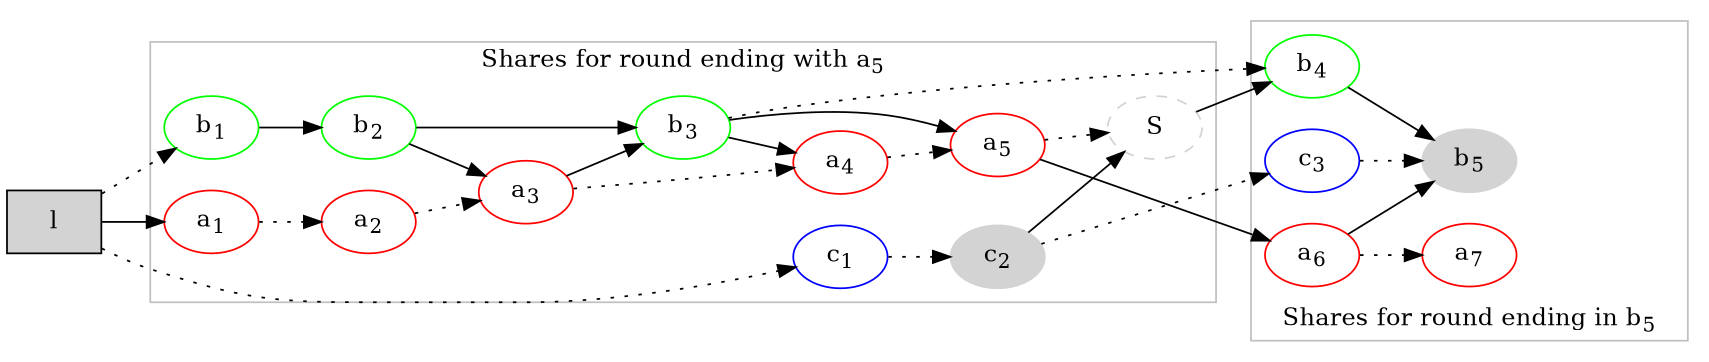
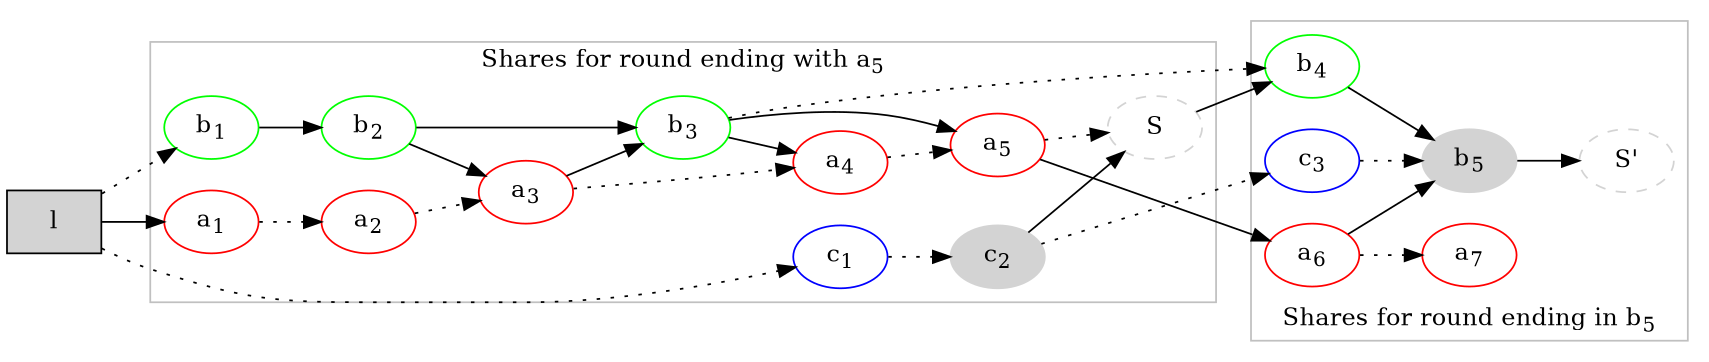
node "S'": added
